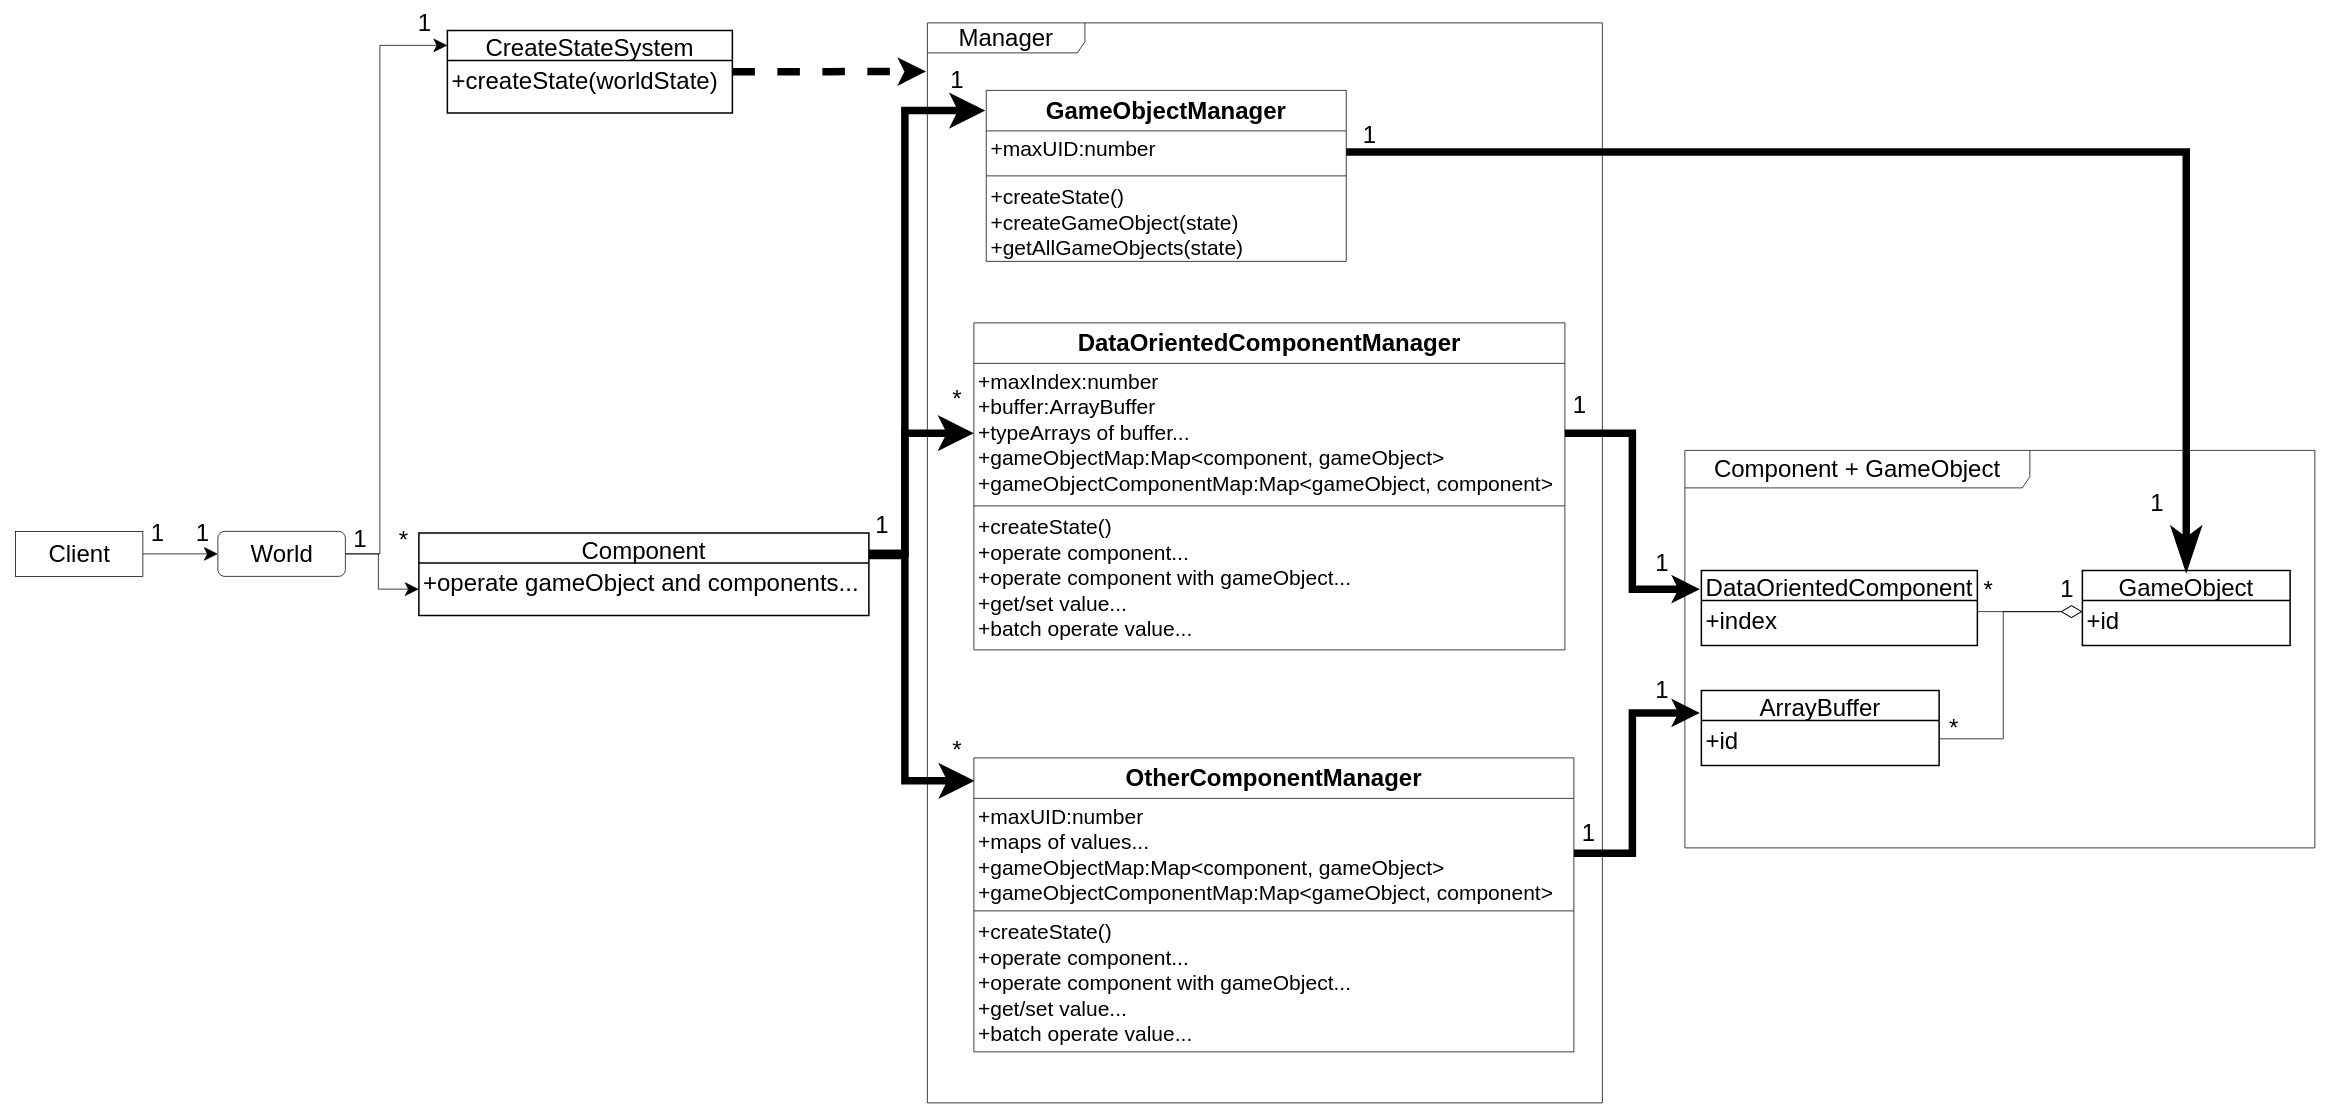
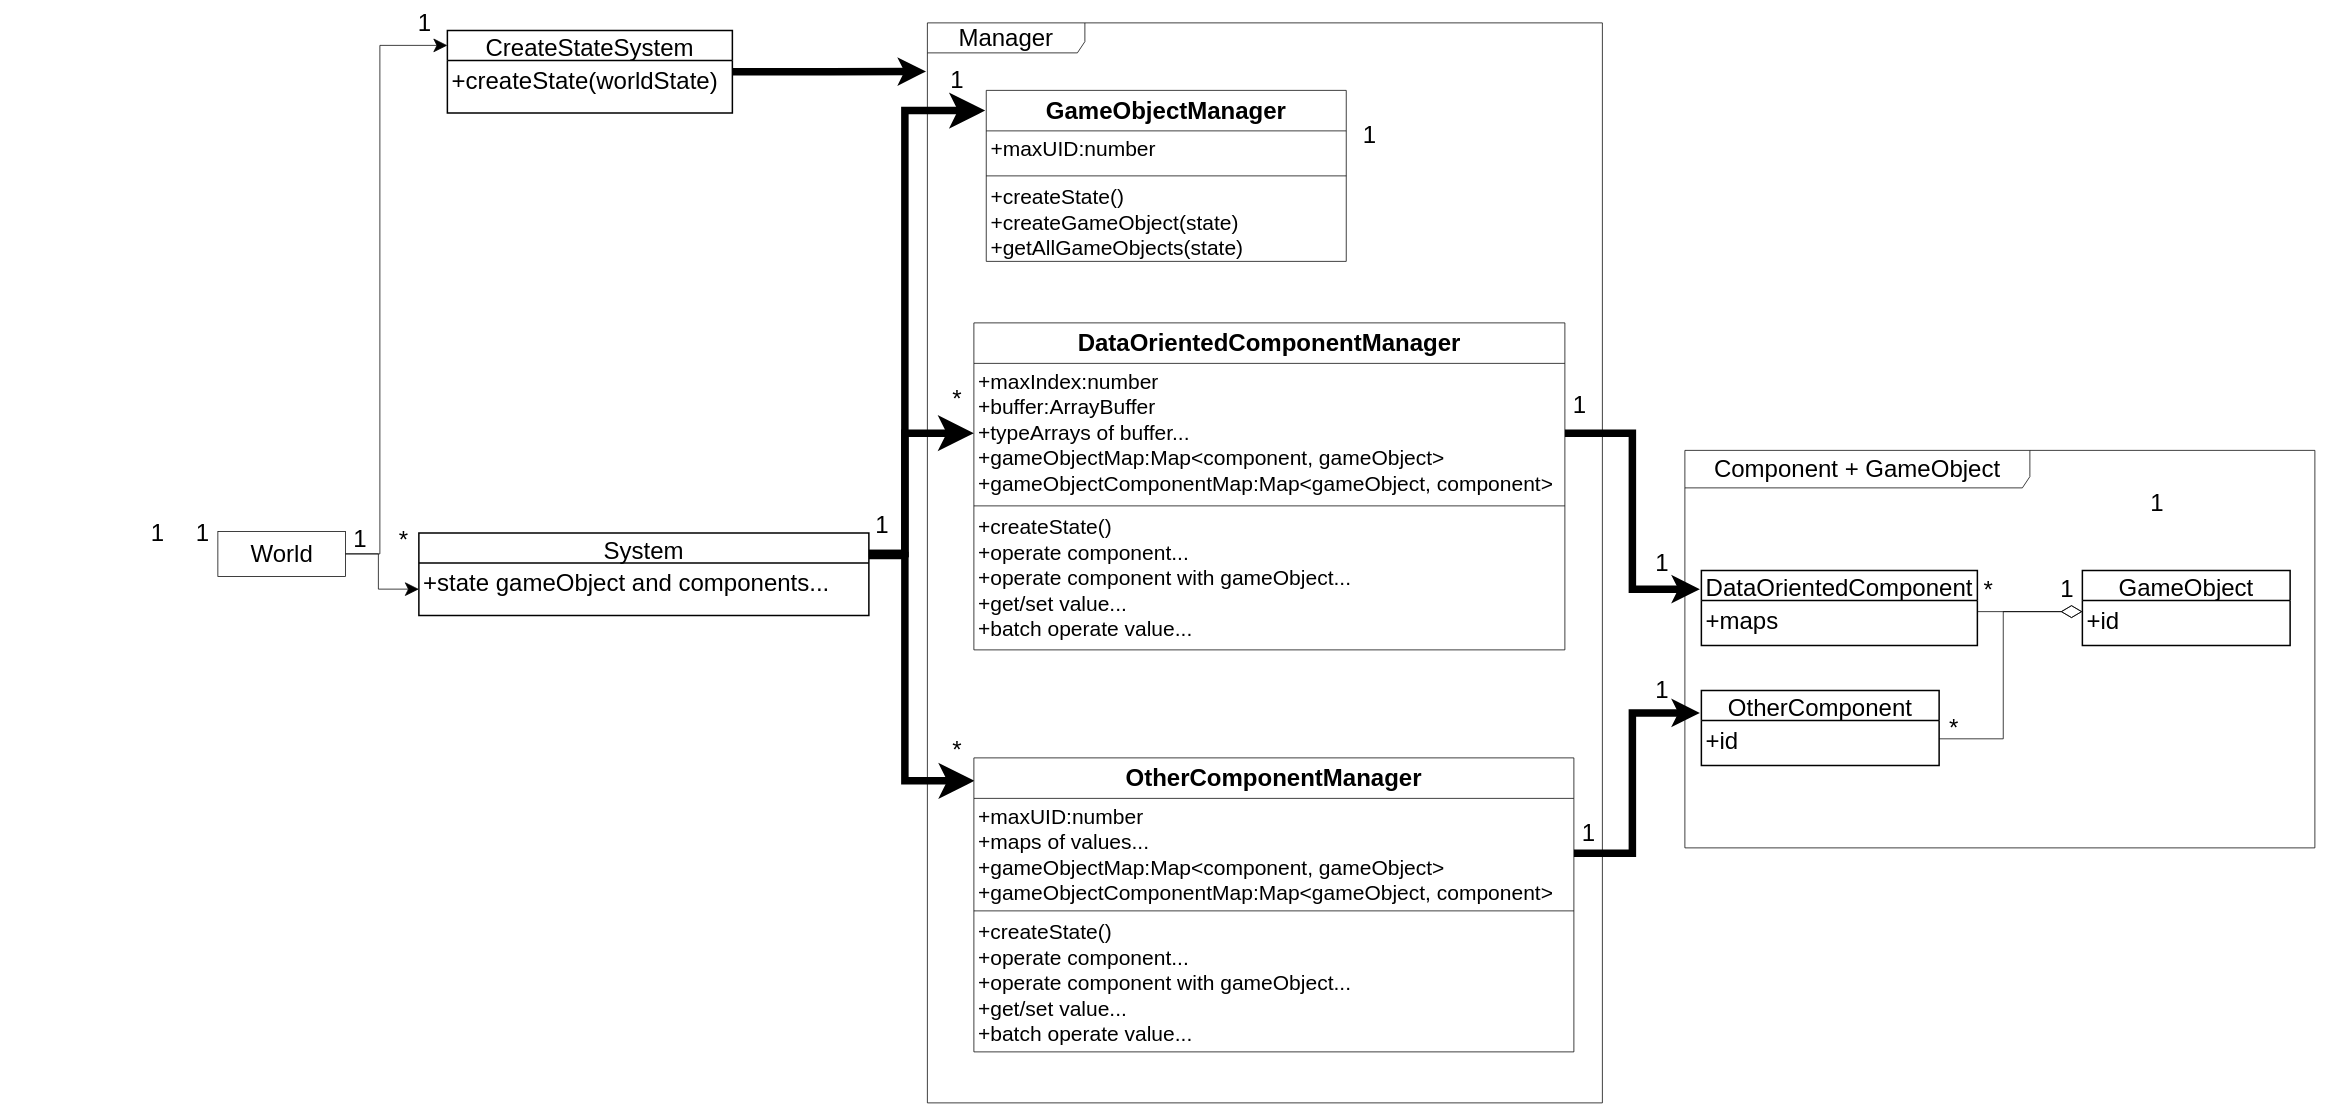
edge "CreateStateSystem" -> "Manager": style dashed -> solid
edge "+maxUID:number" -> "GameObject": removed
node "Component": label "Component" -> "System"
node "Client": removed
edge "Client" -> "World": removed
node "World": shape rounded rectangle -> rectangle
node "+operate gameObject and components...": label "+operate gameObject and components..." -> "+state gameObject and components..."
node "+index": label "+index" -> "+maps"
node "ArrayBuffer": label "ArrayBuffer" -> "OtherComponent"
